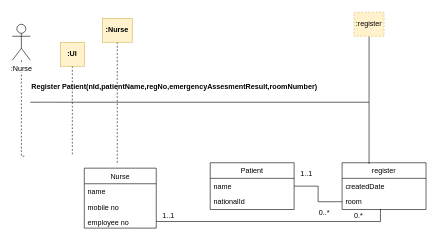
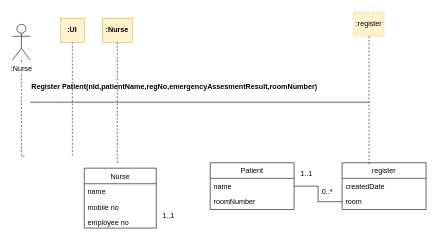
node ":UI": moved (72, 54) -> (72, 30)
edge ":register" -- "register": style solid -> dashed
node "nationalId": label "nationalId" -> "roomNumber"
node "0..*": moved (324, 213) -> (327, 192)
edge "room" -- "employee no": removed, label "0.*"
